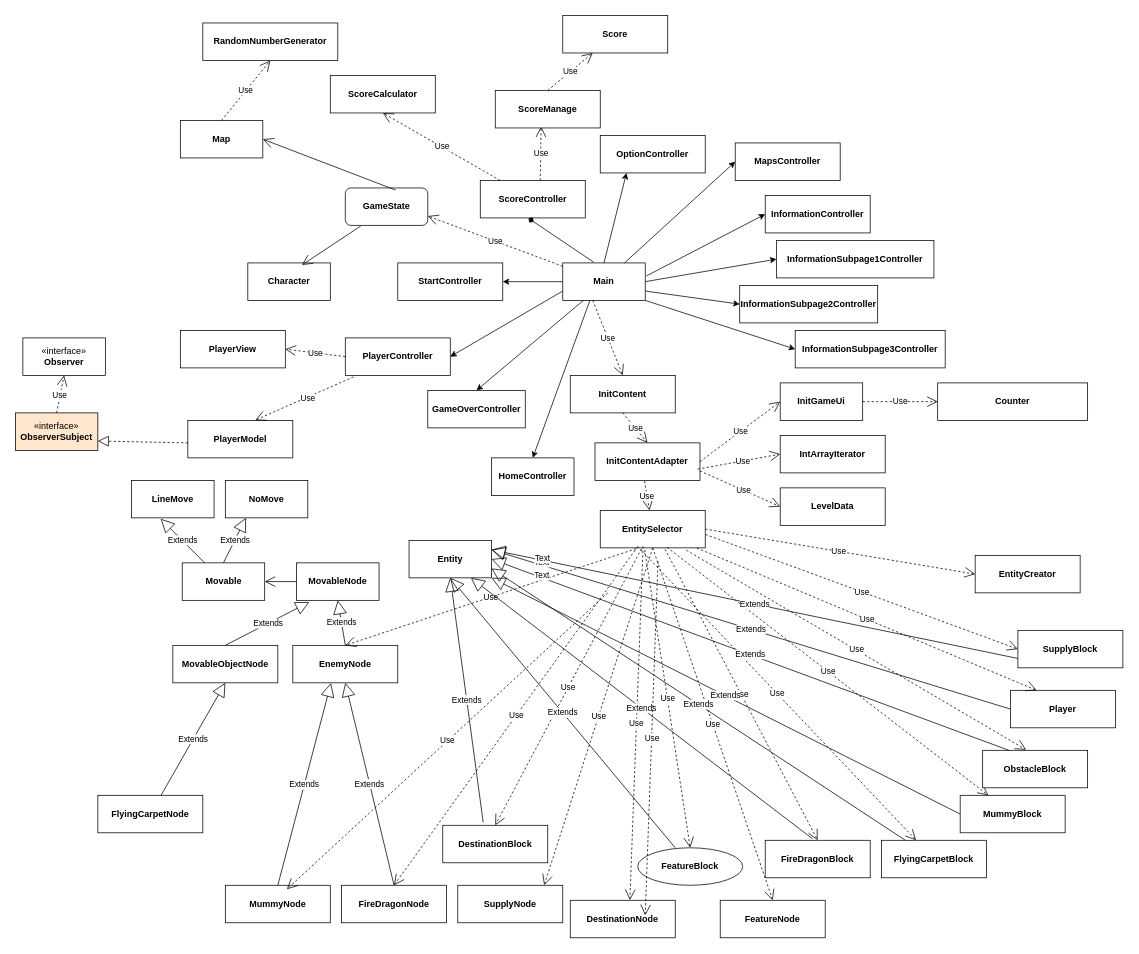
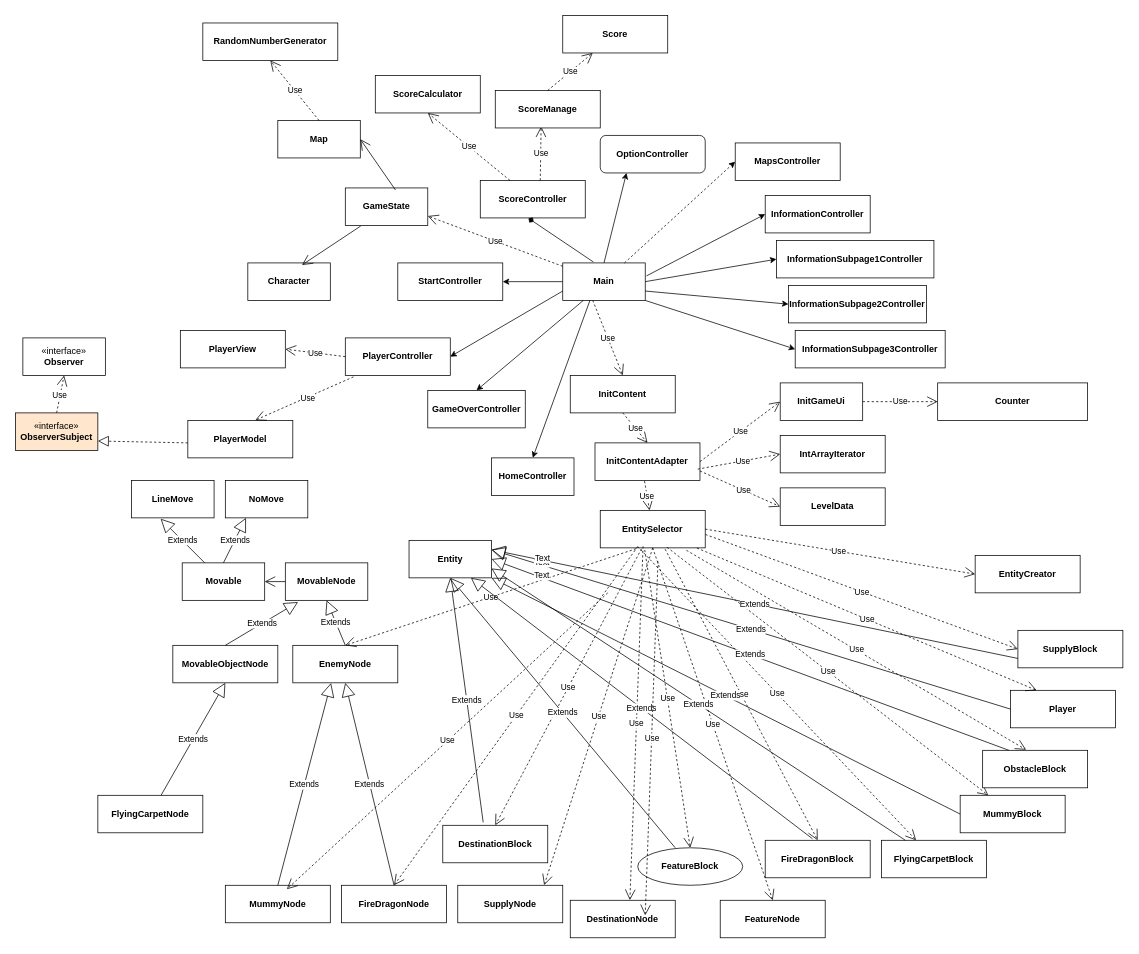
node "ScoreCalculator": moved (383, 94) -> (428, 94)
node "Map": moved (222, 139) -> (319, 139)
node "OptionController": shape rectangle -> rounded rectangle
node "GameState": shape rounded rectangle -> rectangle
edge "Main" -> "MapsController": style solid -> dashed
node "InformationSubpage2Controller": moved (809, 304) -> (858, 304)
node "MovableNode": moved (338, 582) -> (327, 582)
